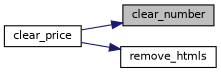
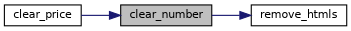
edge "clear_price" -> "remove_htmls": now "clear_number" -> "remove_htmls"
